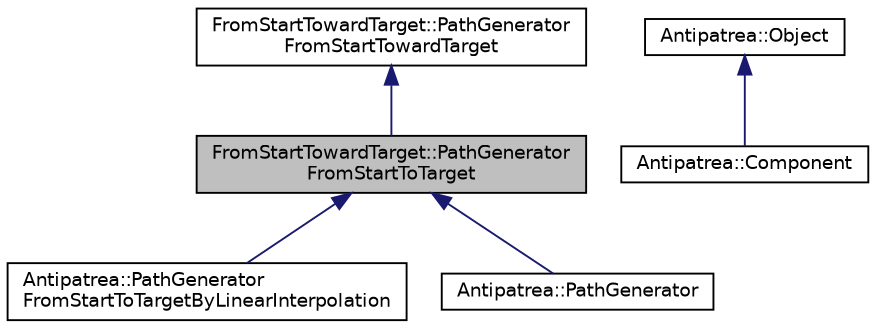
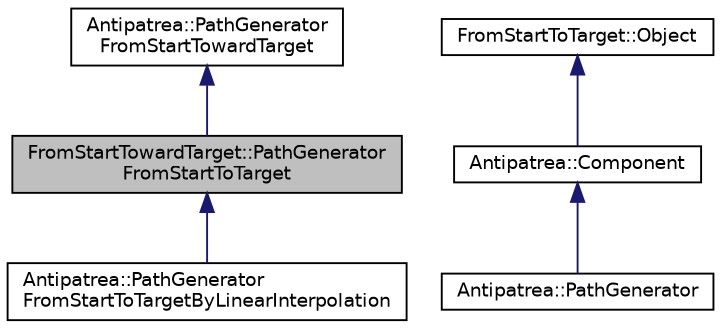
node "FromStartTowardTarget::PathGenerator FromStartTowardTarget": label "FromStartTowardTarget::PathGenerator FromStartTowardTarget" -> "Antipatrea::PathGenerator FromStartTowardTarget"
node "Antipatrea::Object": label "Antipatrea::Object" -> "FromStartToTarget::Object"
edge "Antipatrea::PathGenerator" -> "FromStartTowardTarget::PathGenerator FromStartToTarget": now "Antipatrea::PathGenerator" -> "Antipatrea::Component"
